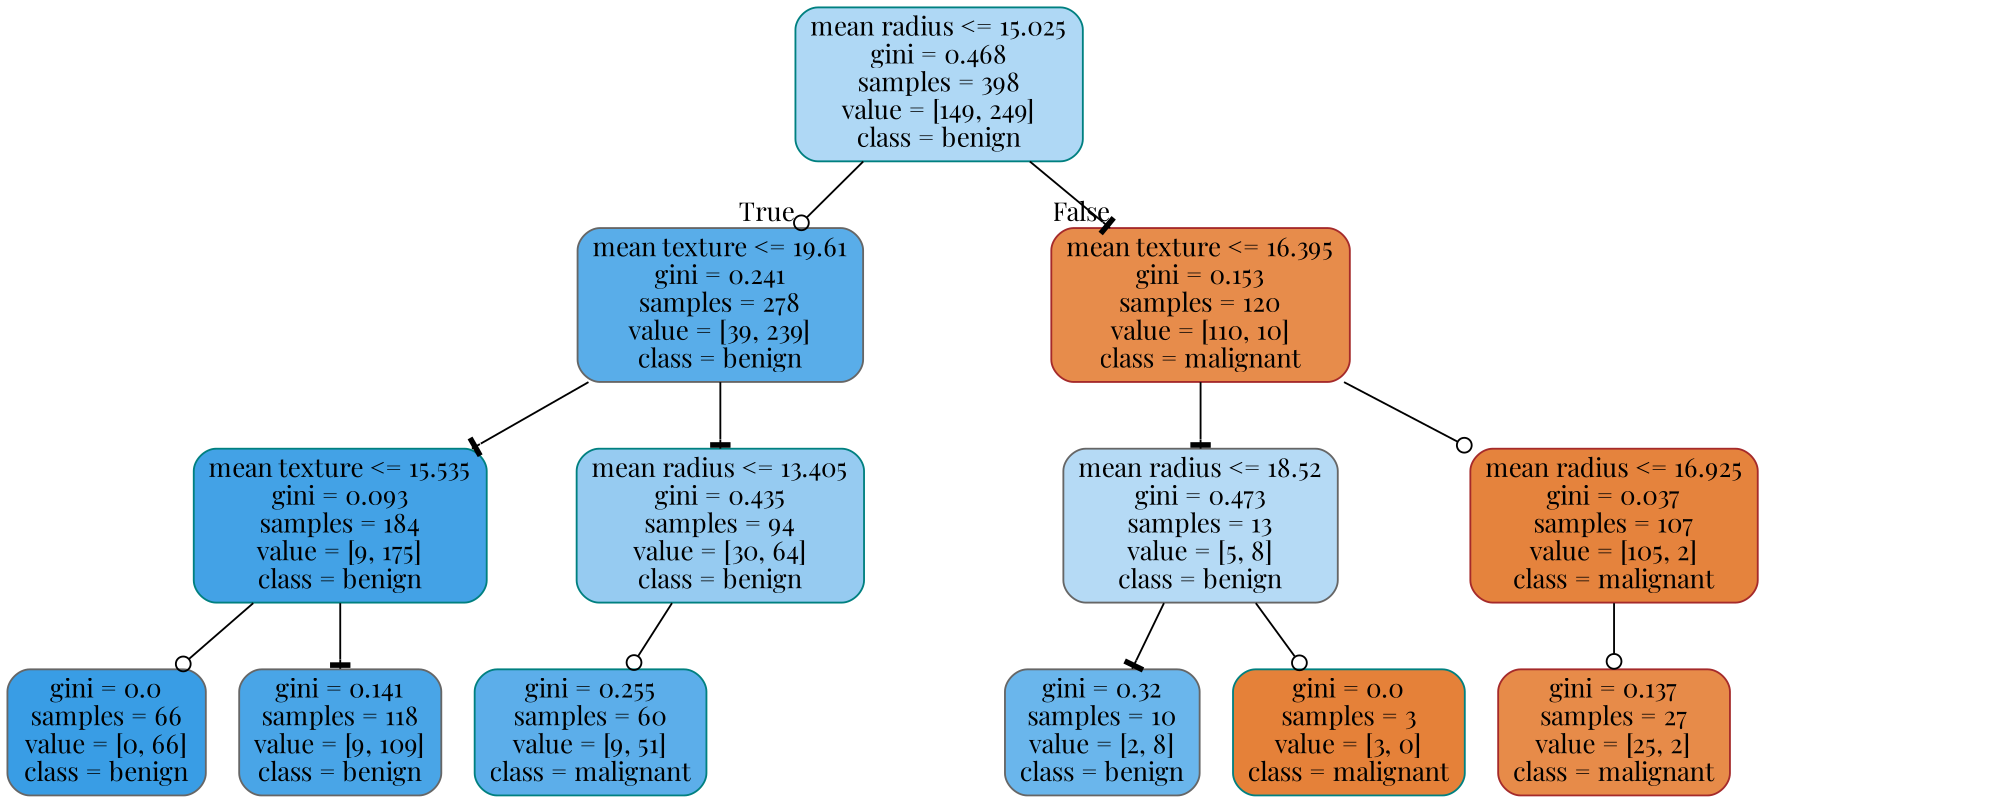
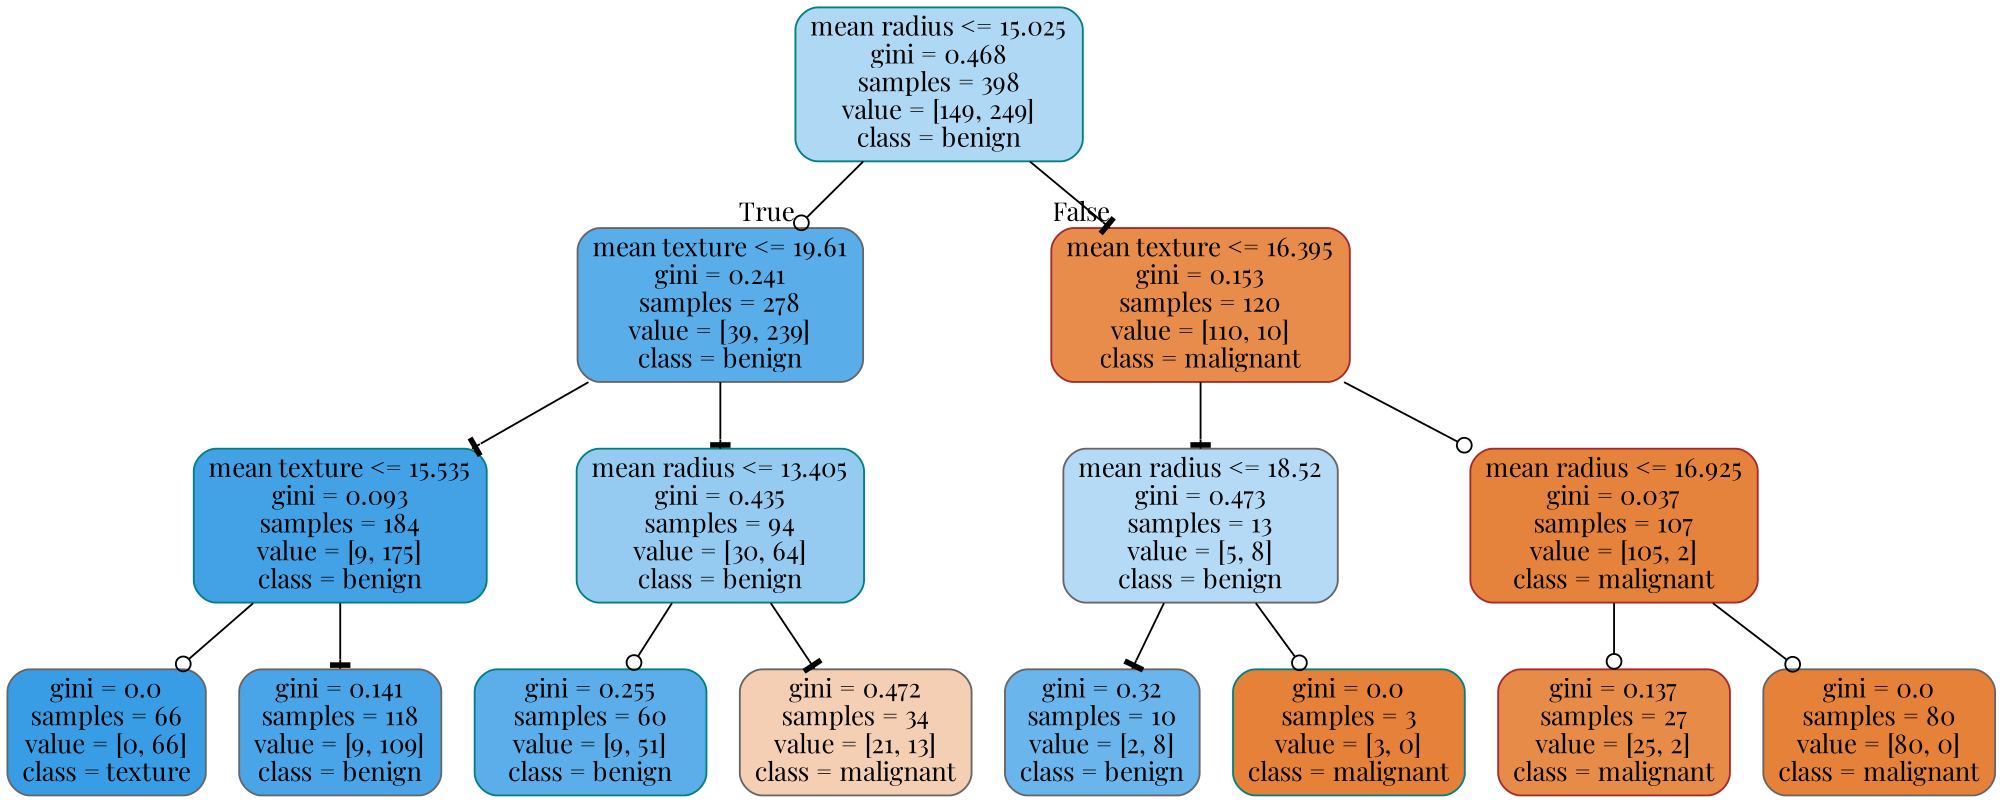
node "gini = 0.0 samples = 66 value = [0, 66] class = benign": label "gini = 0.0 samples = 66 value = [0, 66] class = benign" -> "gini = 0.0 samples = 66 value = [0, 66] class = texture"
node "gini = 0.255 samples = 60 value = [9, 51] class = malignant": label "gini = 0.255 samples = 60 value = [9, 51] class = malignant" -> "gini = 0.255 samples = 60 value = [9, 51] class = benign"
node "gini = 0.472 samples = 34 value = [21, 13] class = malignant": added
node "gini = 0.0 samples = 80 value = [80, 0] class = malignant": added
